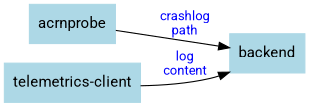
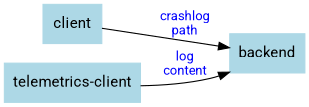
node "acrnprobe": label "acrnprobe" -> "client"
